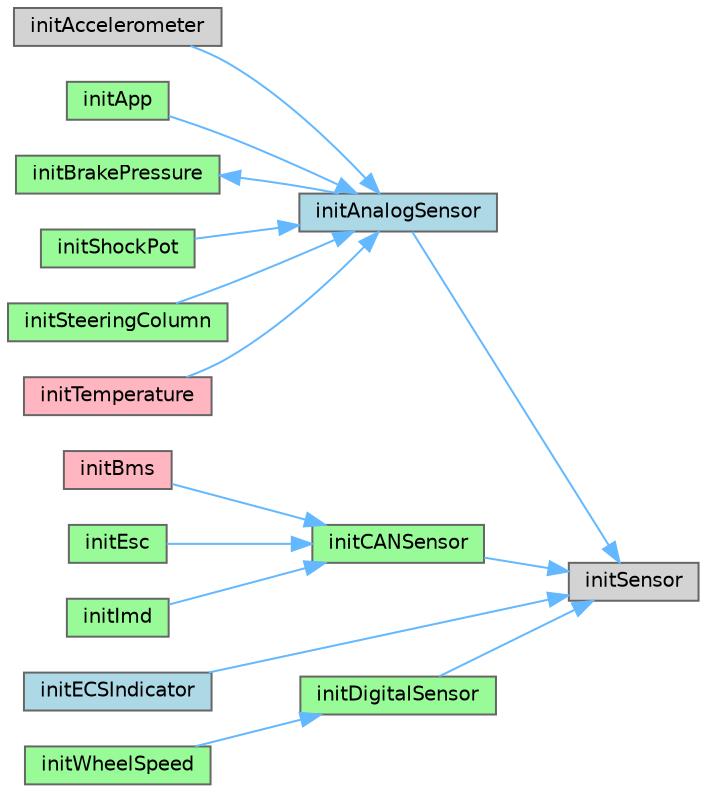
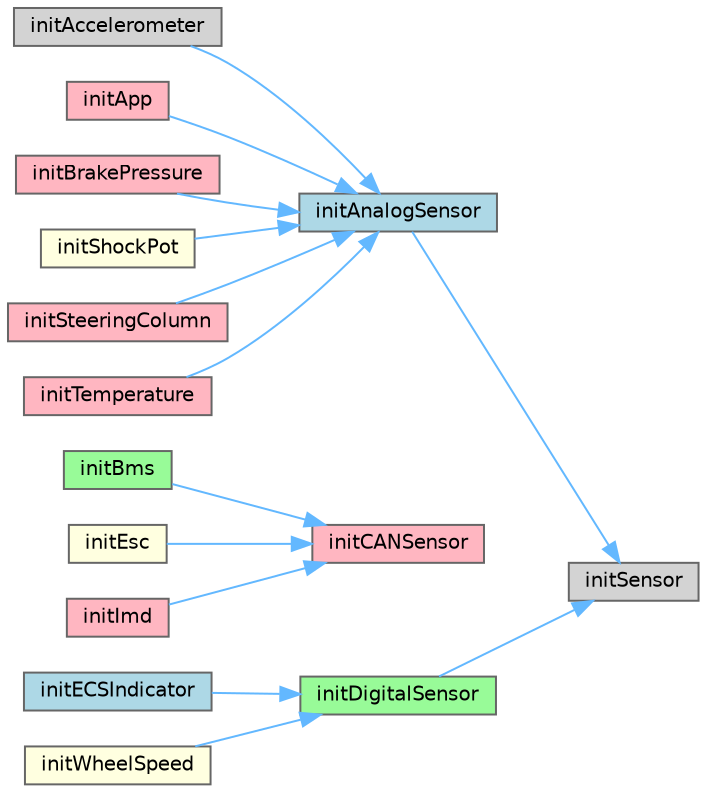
node "initApp": fillcolor palegreen -> lightpink
node "initBrakePressure": fillcolor palegreen -> lightpink
edge "initAnalogSensor" -> "initBrakePressure": reversed
node "initShockPot": fillcolor palegreen -> lightyellow
node "initSteeringColumn": fillcolor palegreen -> lightpink
node "initBms": fillcolor lightpink -> palegreen
node "initEsc": fillcolor palegreen -> lightyellow
node "initCANSensor": fillcolor palegreen -> lightpink
edge "initCANSensor" -> "initSensor": removed
node "initImd": fillcolor palegreen -> lightpink
edge "initECSIndicator" -> "initSensor": now "initECSIndicator" -> "initDigitalSensor"
node "initWheelSpeed": fillcolor palegreen -> lightyellow
